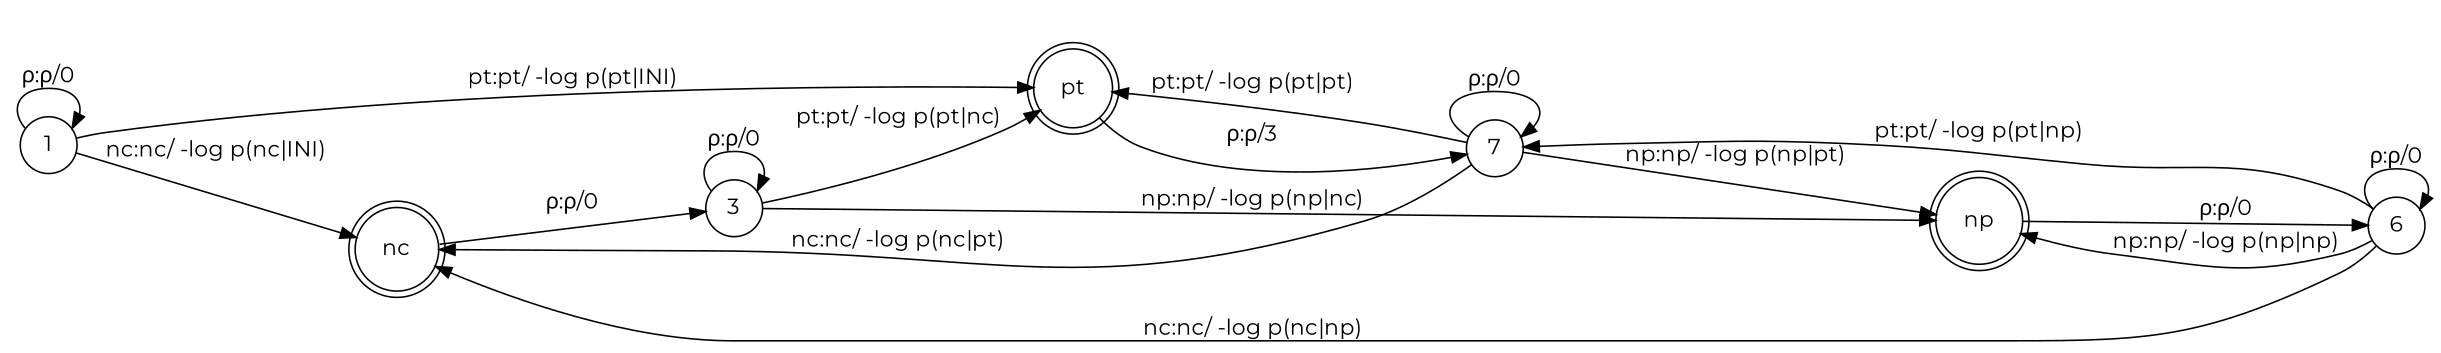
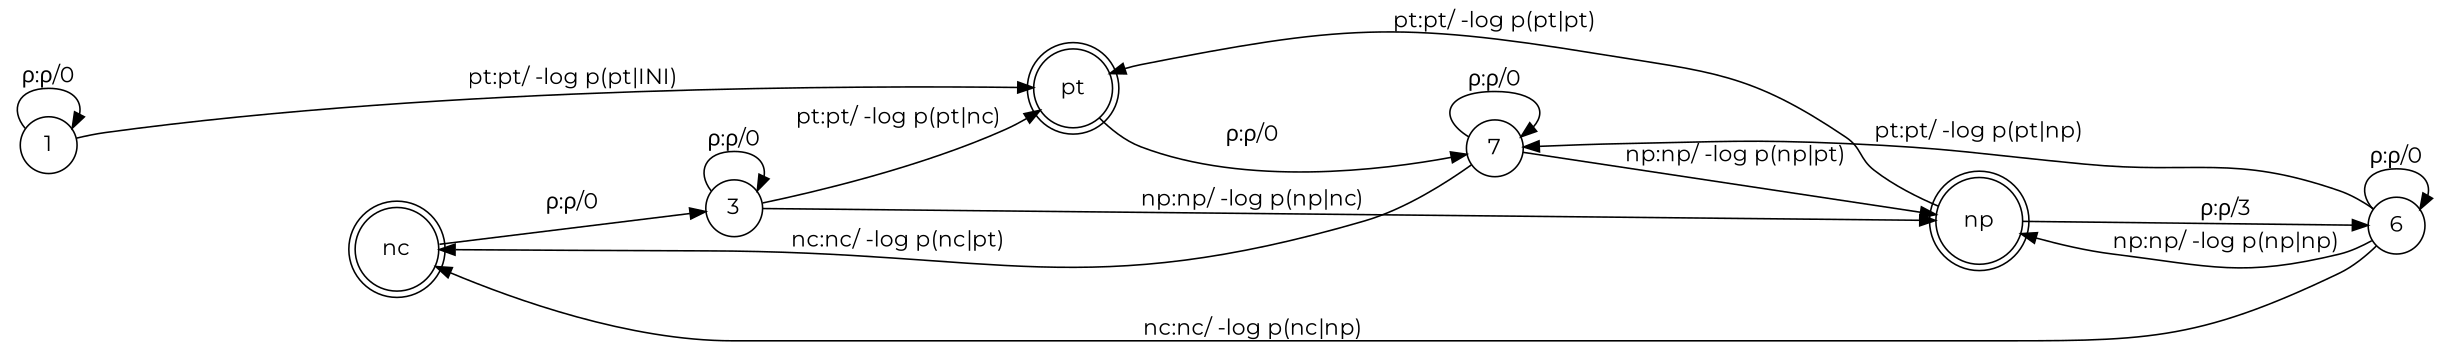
edge "7" -> "pt": now "np" -> "pt"
edge "pt" -> "7": label "ρ:ρ/3" -> "ρ:ρ/0"
edge "1" -> "nc": removed, label "nc:nc/ -log p(nc|INI)"
edge "np" -> "6": label "ρ:ρ/0" -> "ρ:ρ/3"
